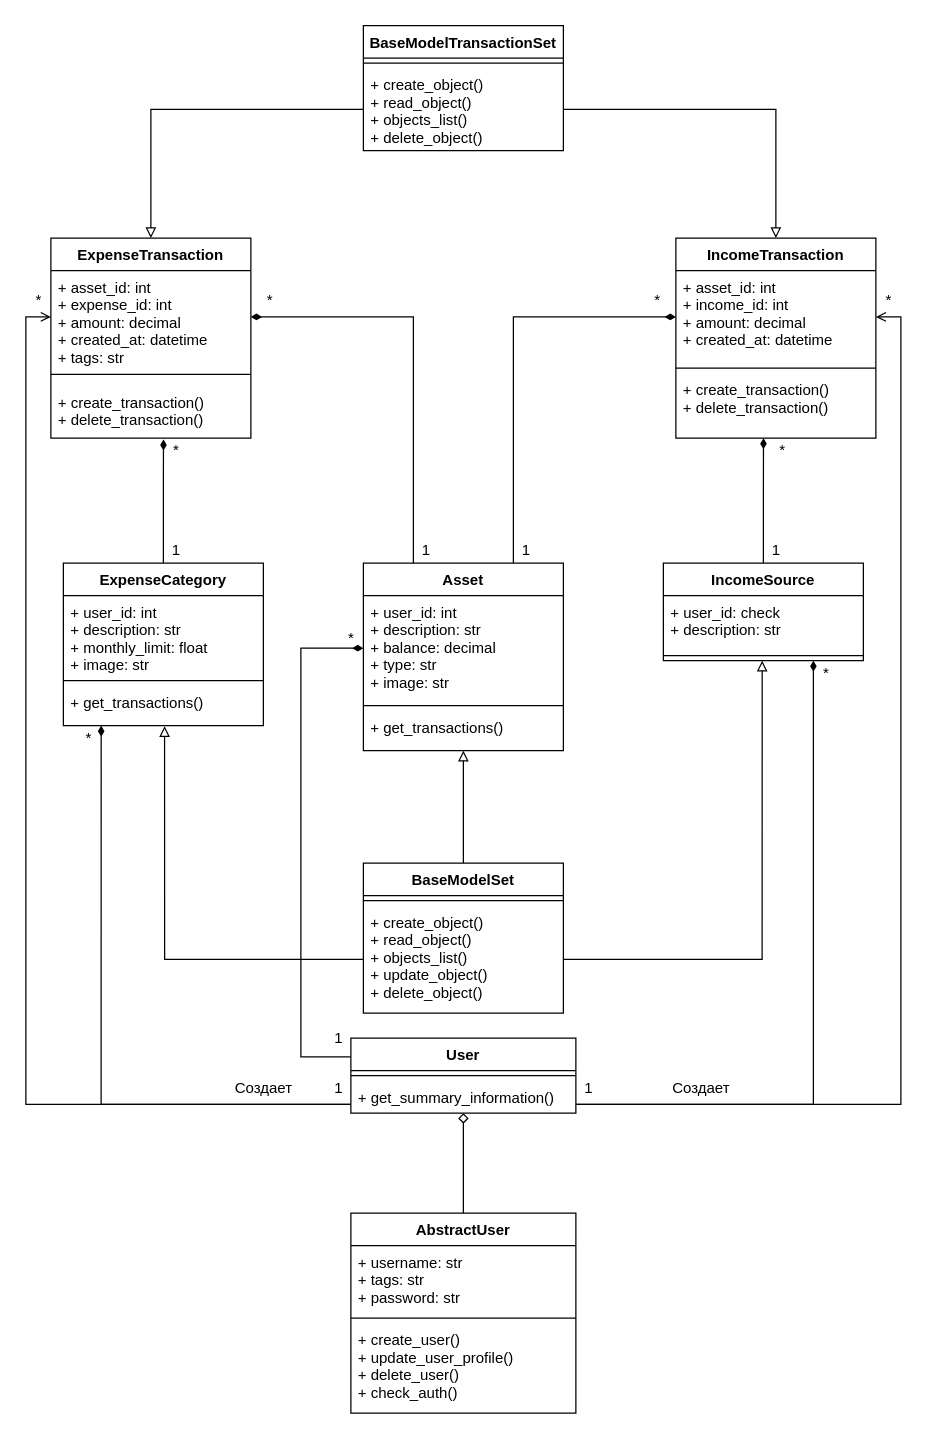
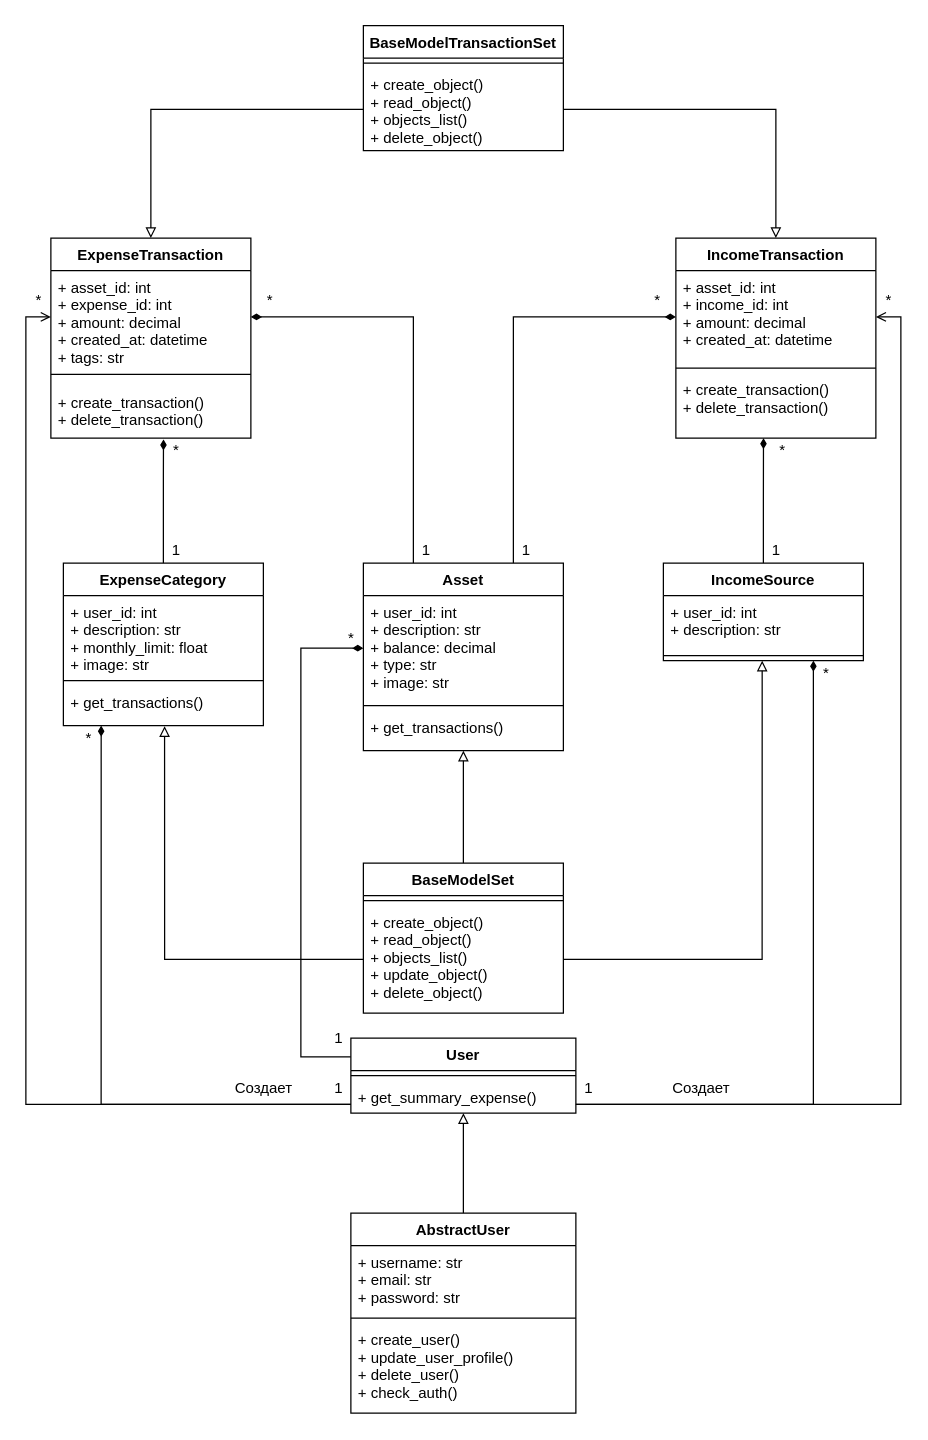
node "+ user_id: check + description: str": label "+ user_id: check + description: str" -> "+ user_id: int + description: str"
node "+ get_summary_information()": label "+ get_summary_information()" -> "+ get_summary_expense()"
edge "AbstractUser" -> "User": arrowhead diamond -> block
node "+ username: str + tags: str + password: str": label "+ username: str + tags: str + password: str" -> "+ username: str + email: str + password: str"
